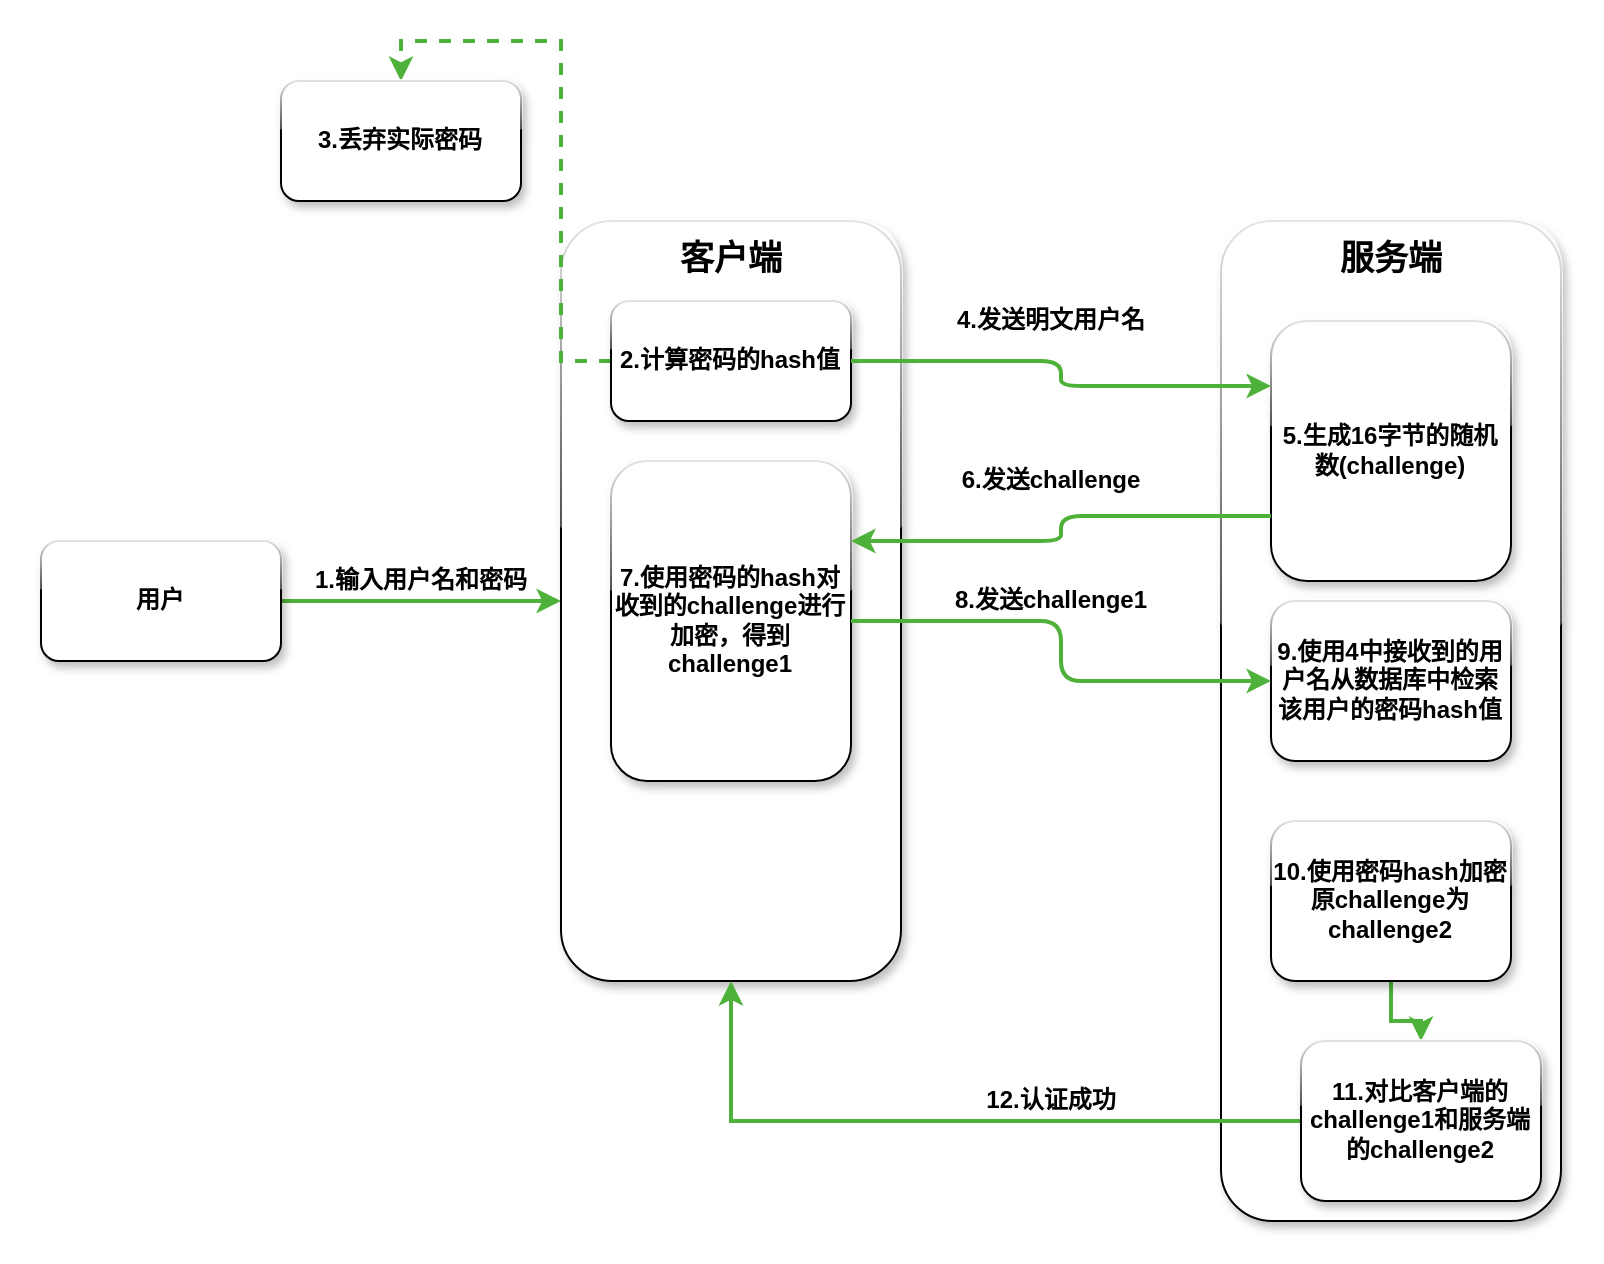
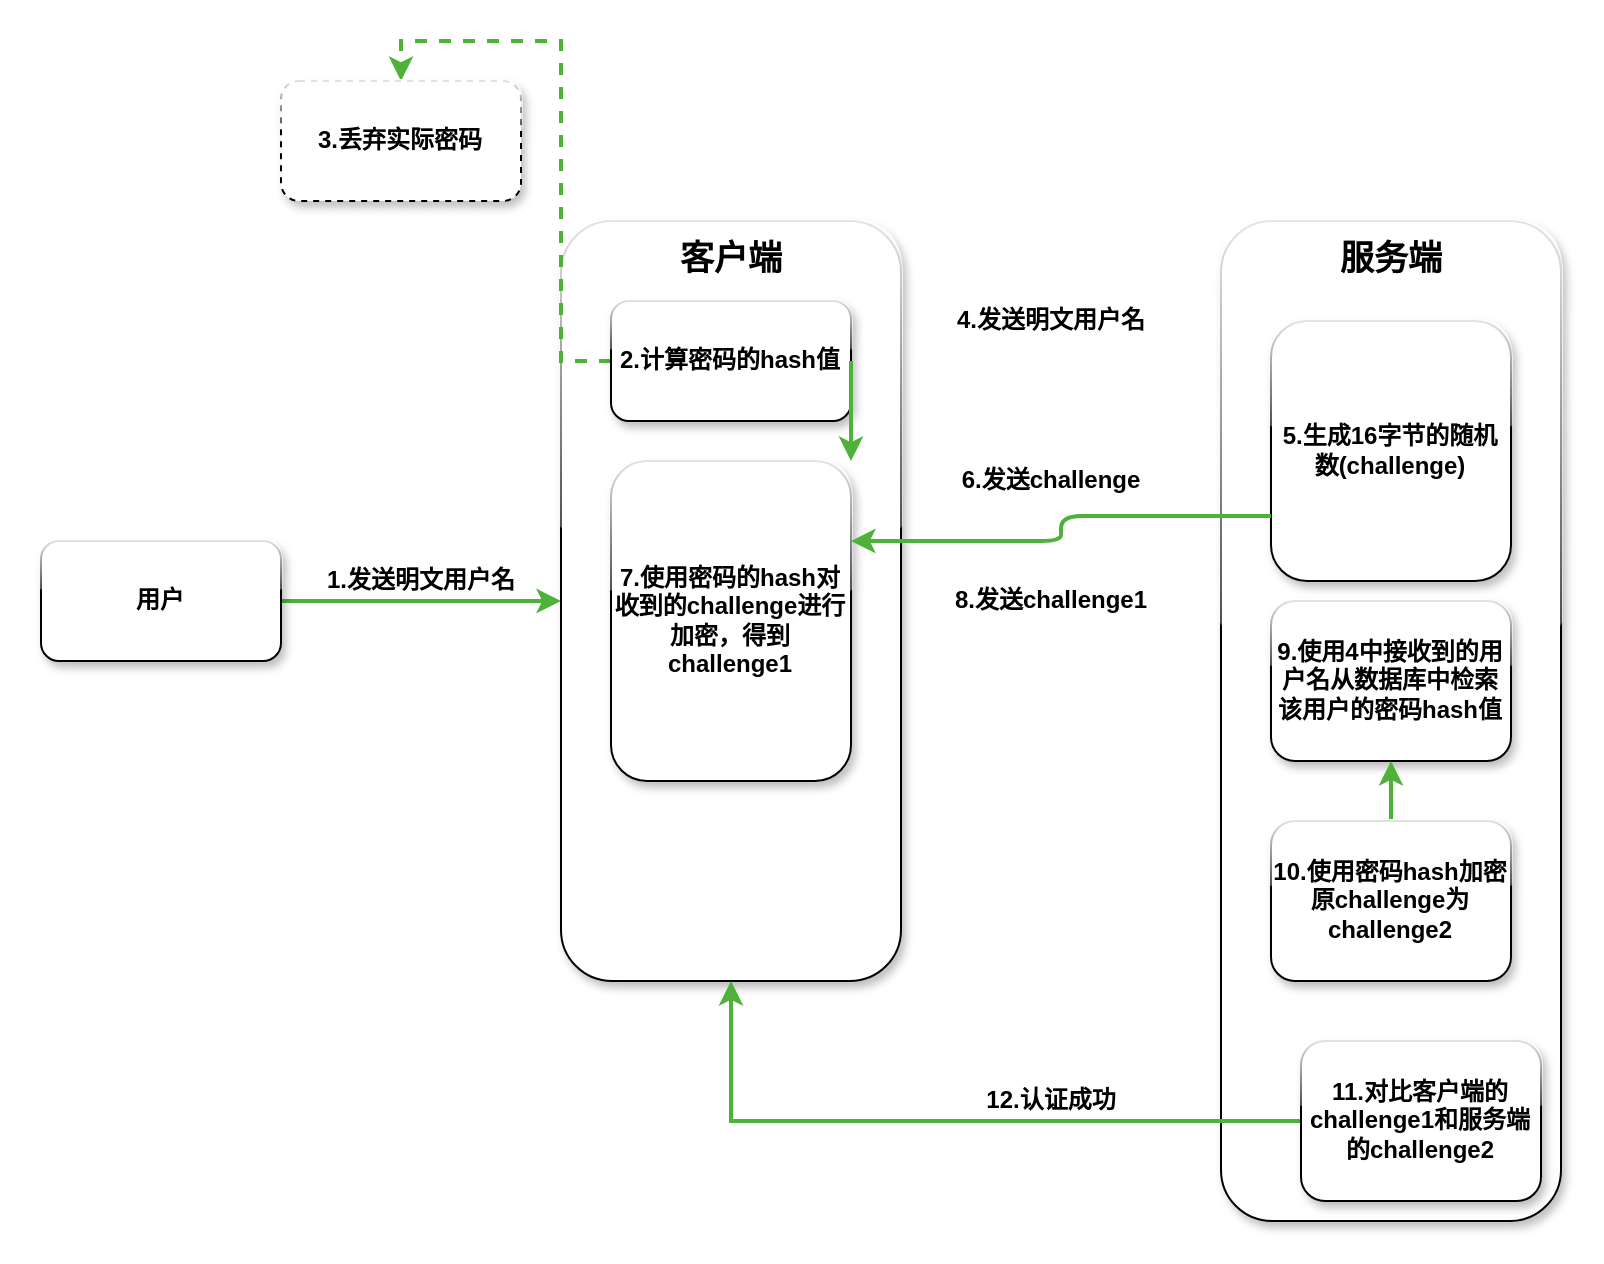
node "3.丢弃实际密码": style solid -> dashed
edge "2.计算密码的hash值" -> "5.生成16字节的随机数(challenge)": now "2.计算密码的hash值" -> "7.使用密码的hash对收到的challenge进行加密，得到challenge1"
node "1.输入用户名和密码": label "1.输入用户名和密码" -> "1.发送明文用户名"
edge "7.使用密码的hash对收到的challenge进行加密，得到challenge1" -> "9.使用4中接收到的用户名从数据库中检索该用户的密码hash值": removed
edge "10.使用密码hash加密原challenge为challenge2" -> "11.对比客户端的challenge1和服务端的challenge2": now "10.使用密码hash加密原challenge为challenge2" -> "9.使用4中接收到的用户名从数据库中检索该用户的密码hash值"
